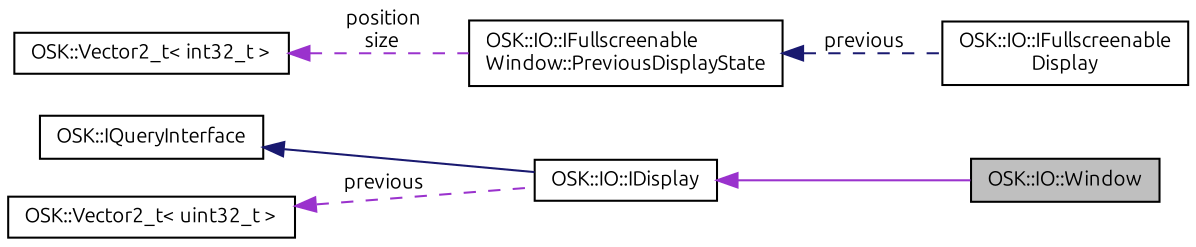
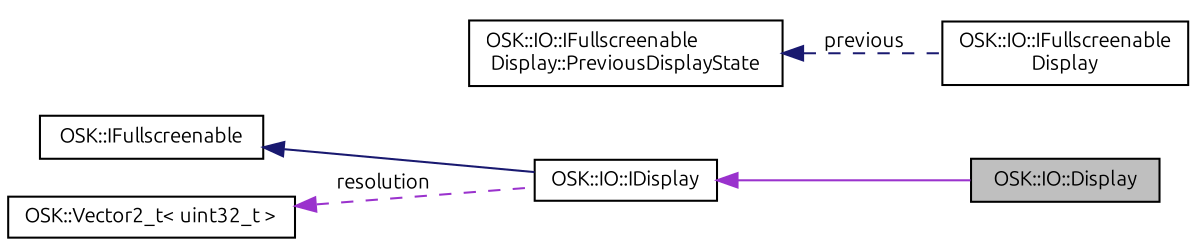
node "OSK::Vector2_t< int32_t >": removed
node "OSK::IO::IFullscreenable Window::PreviousDisplayState": label "OSK::IO::IFullscreenable Window::PreviousDisplayState" -> "OSK::IO::IFullscreenable Display::PreviousDisplayState"
node "OSK::IQueryInterface": label "OSK::IQueryInterface" -> "OSK::IFullscreenable"
node "OSK::IO::Window": label "OSK::IO::Window" -> "OSK::IO::Display"
edge "OSK::IO::IDisplay" -> "OSK::Vector2_t< uint32_t >": label " previous" -> " resolution"
